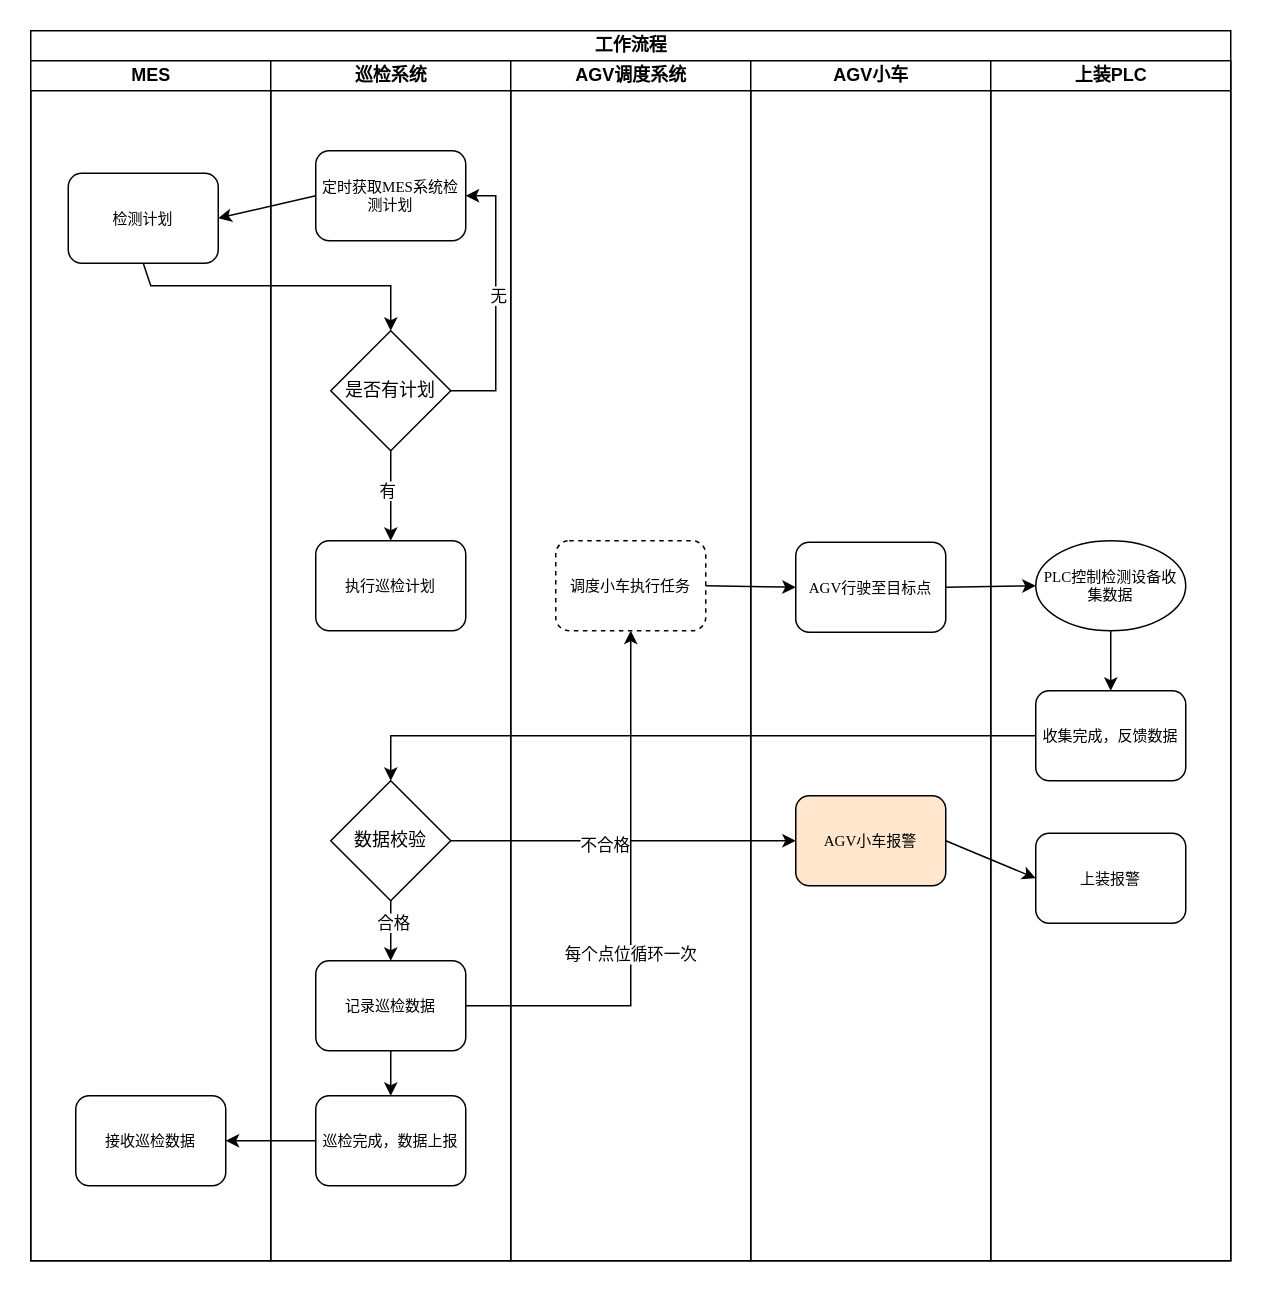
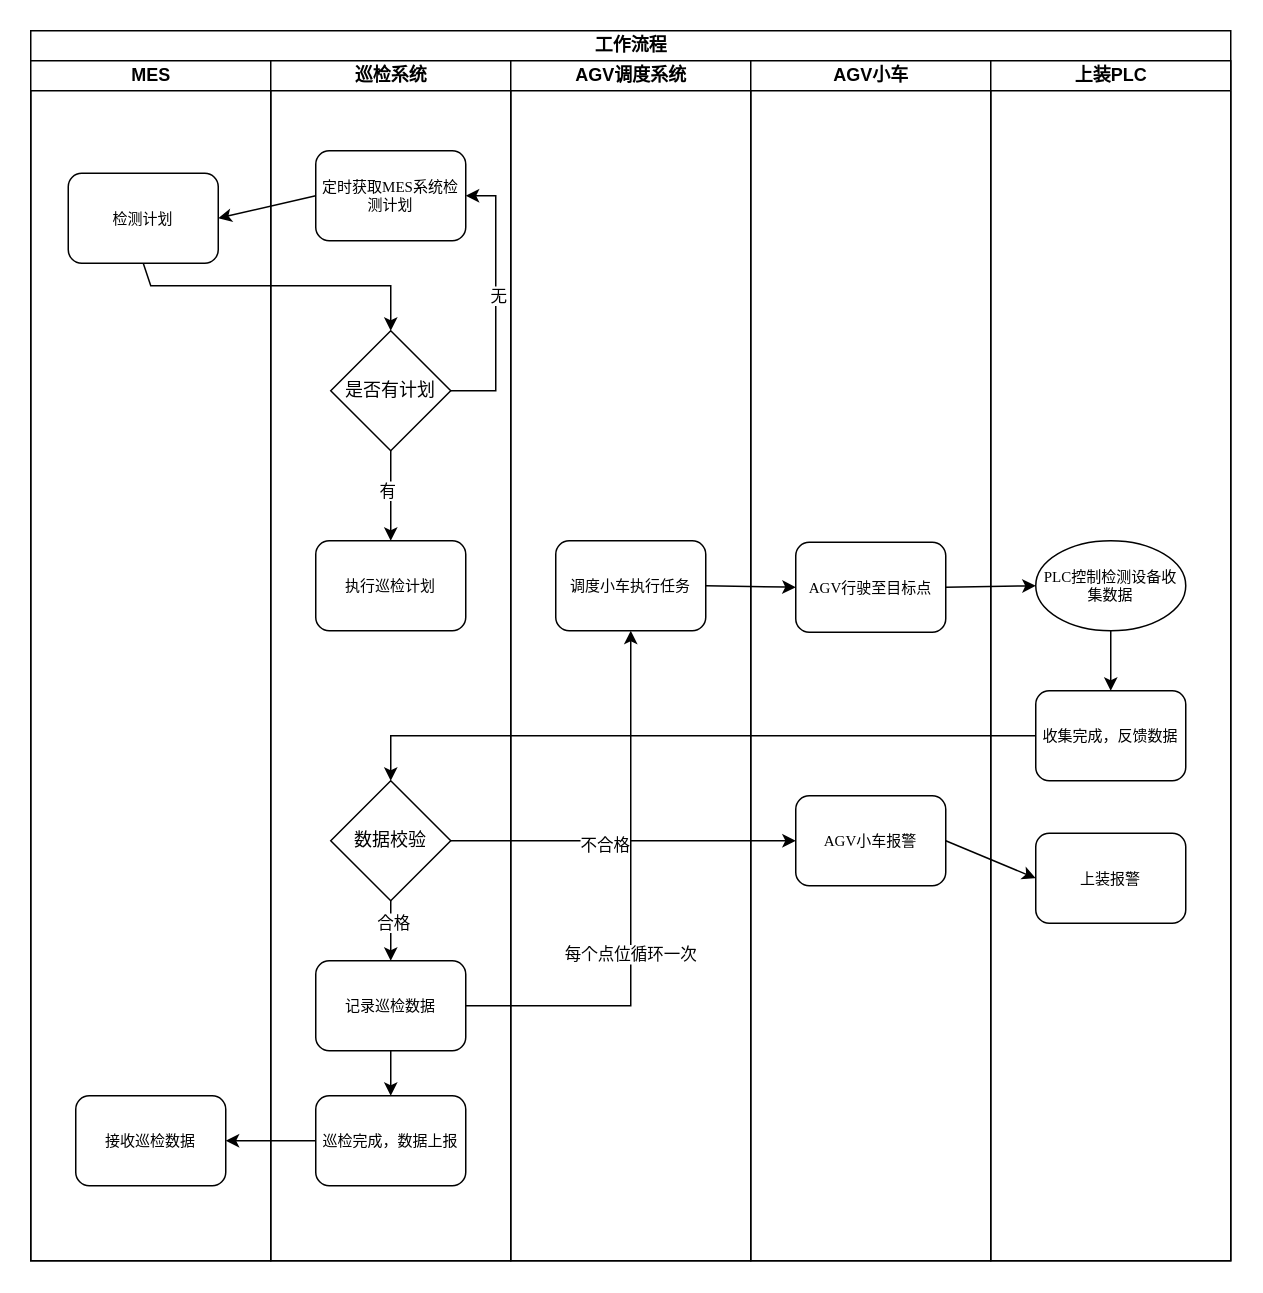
node "调度小车执行任务": style dashed -> solid
node "AGV小车报警": fillcolor #ffe6cc -> #ffffff
